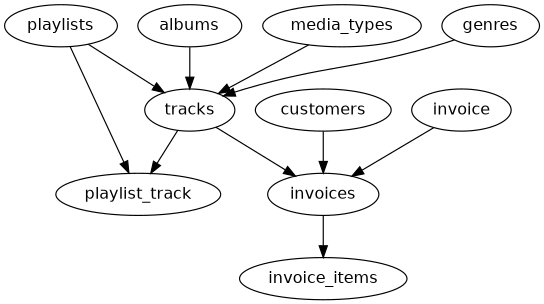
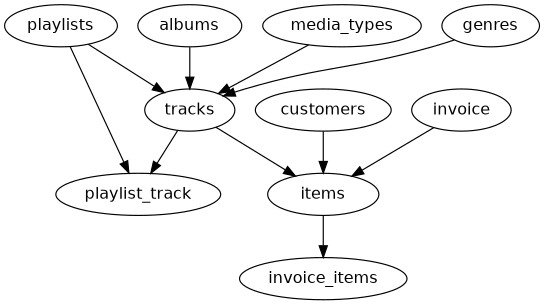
node "invoices": label "invoices" -> "items"
